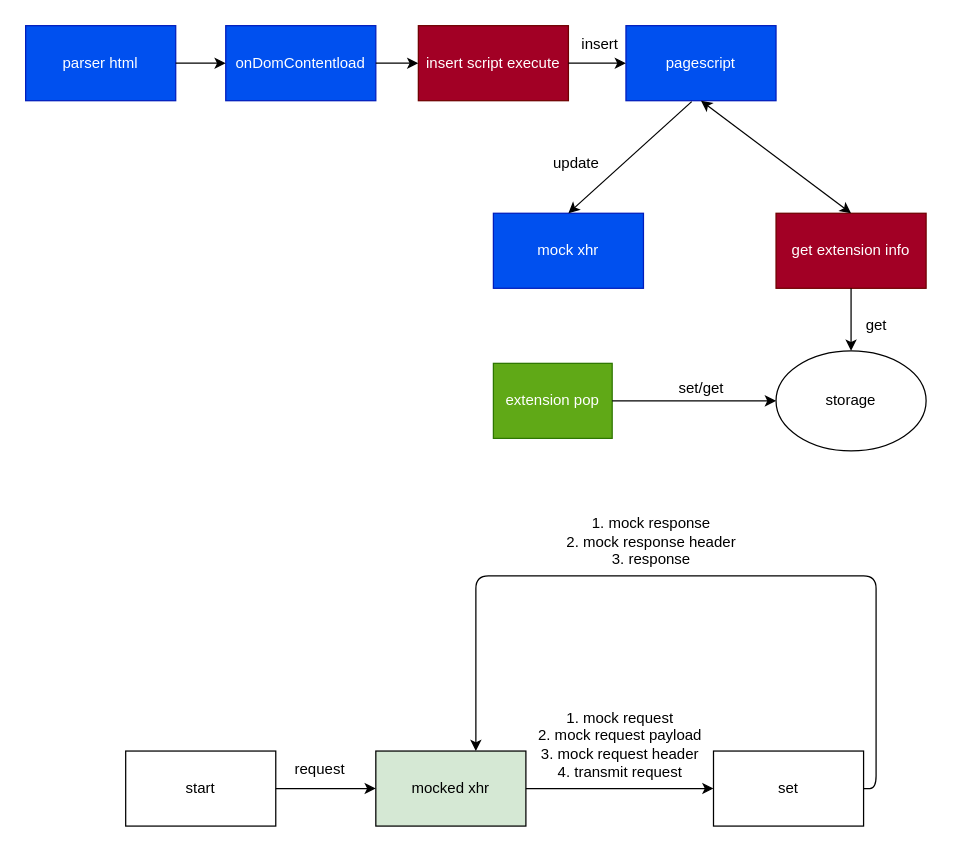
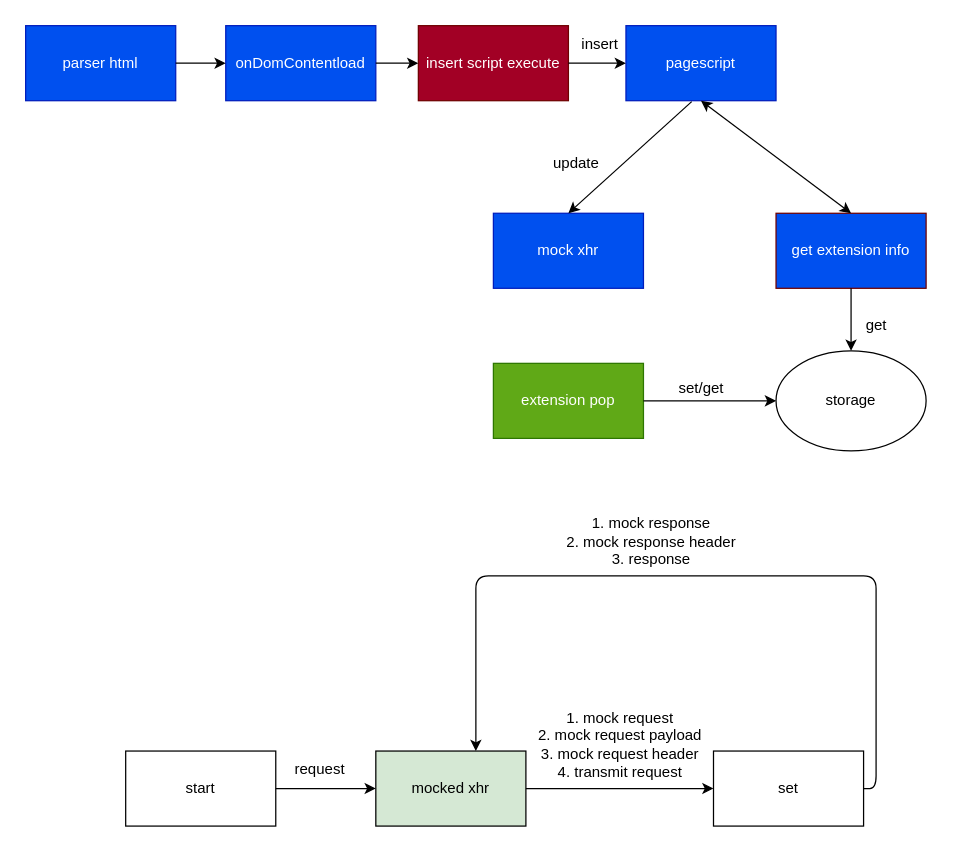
node "get extension info": fillcolor #a20025 -> #0050ef
node "extension pop": size 119x75 -> 150x75
